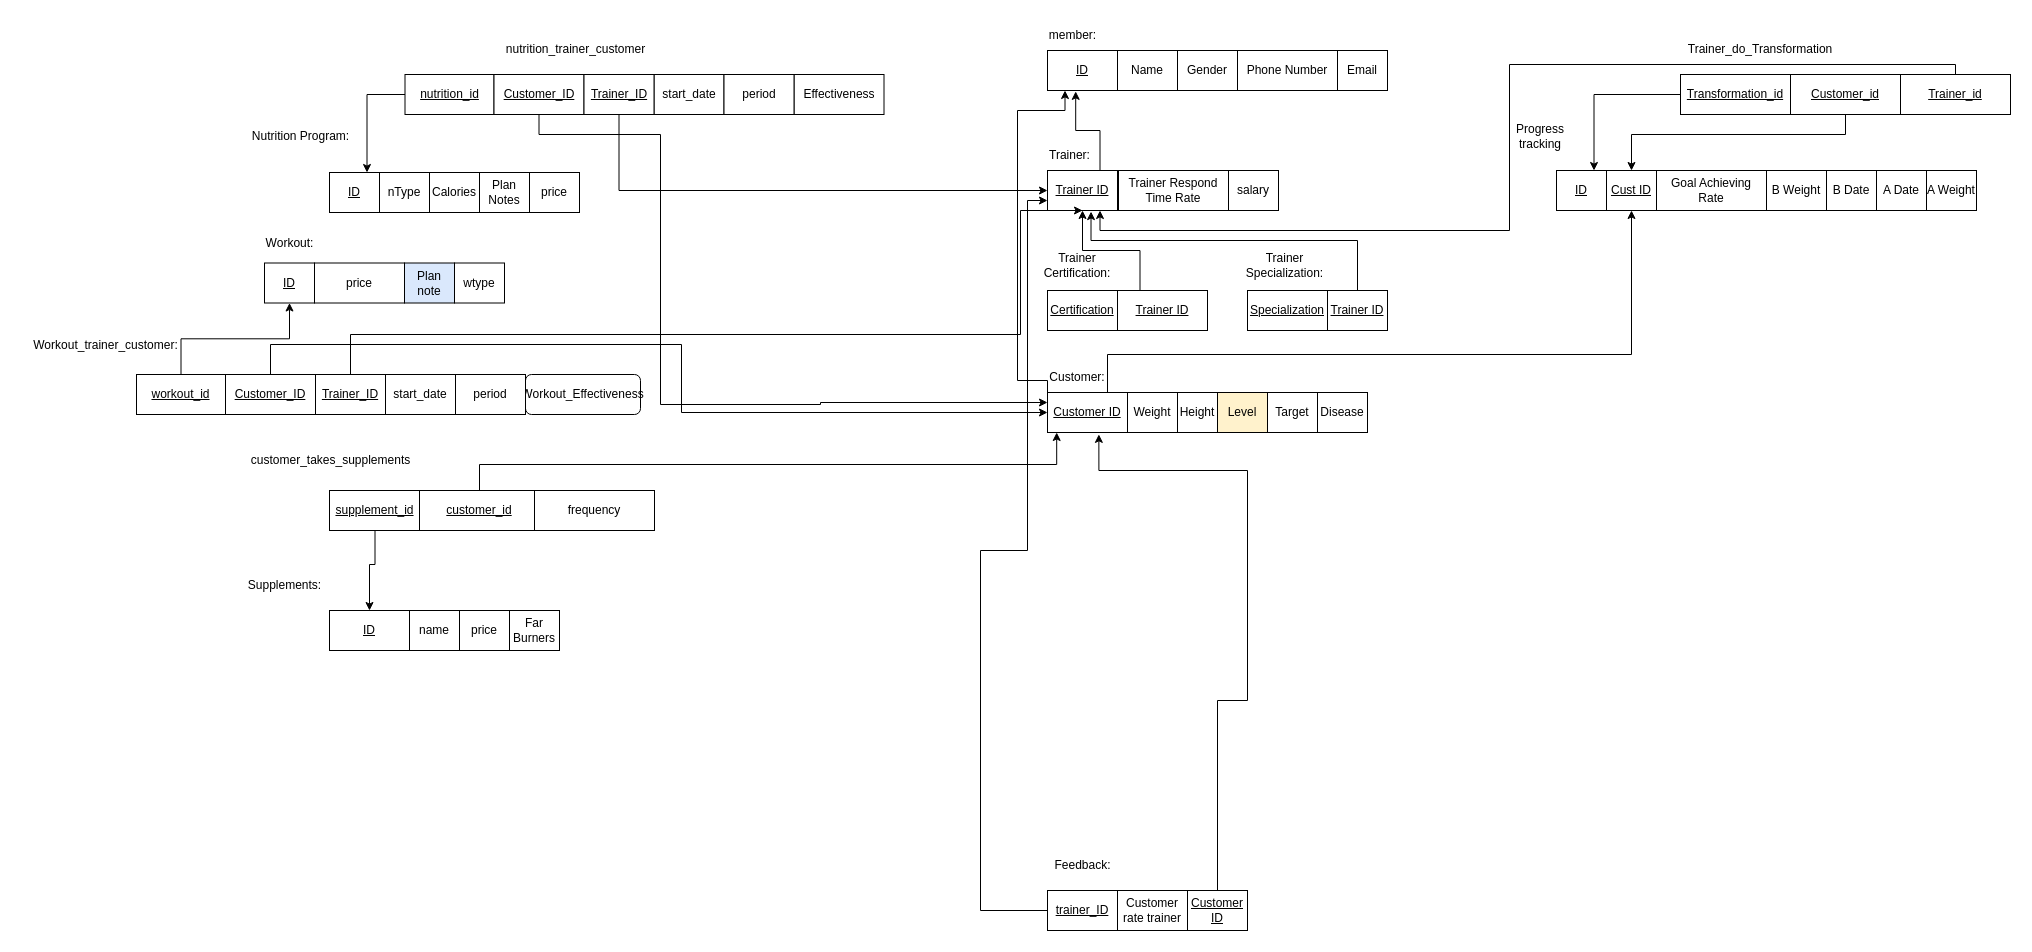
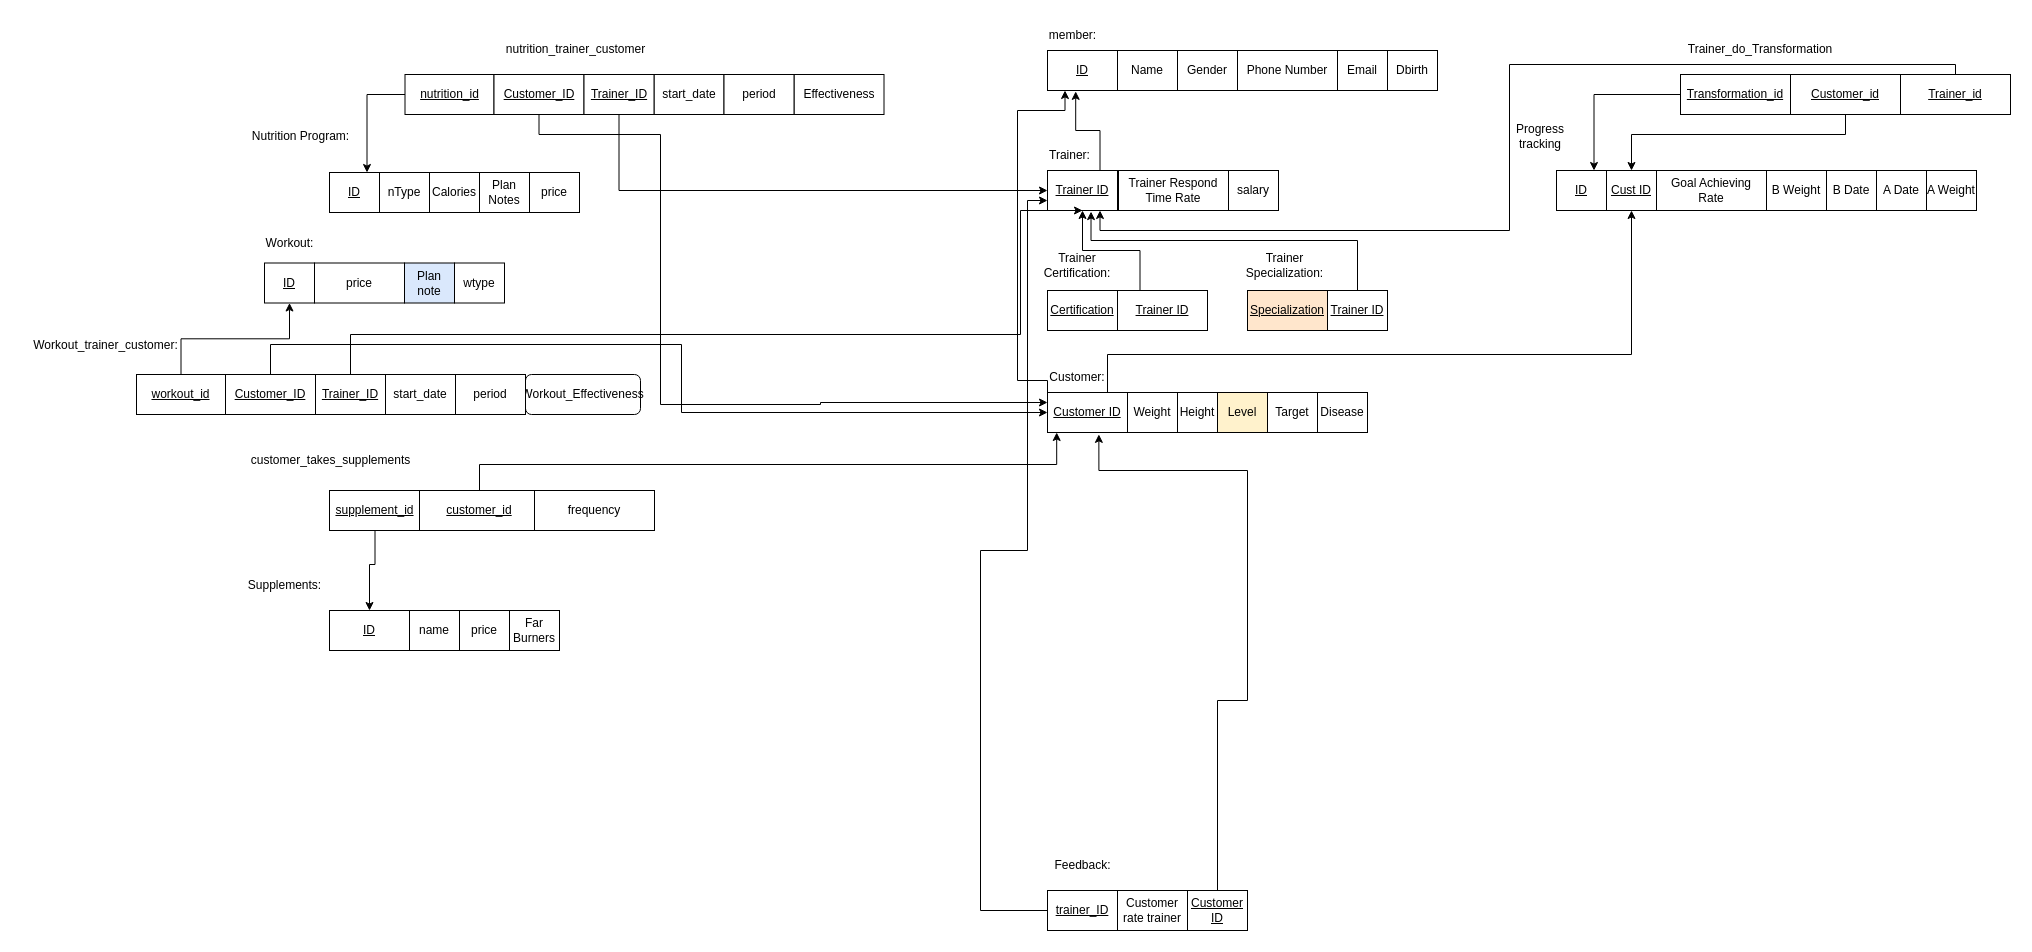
node "Dbirth": added
node "Specialization": fillcolor #ffffff -> #ffe6cc
